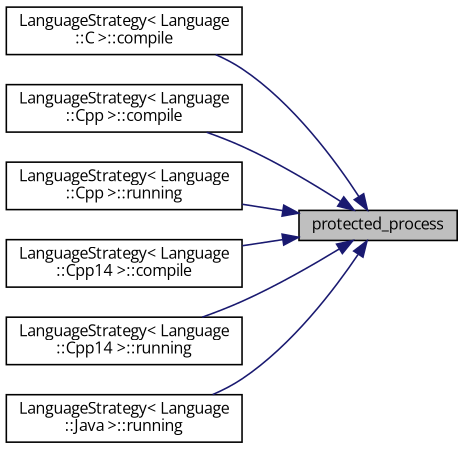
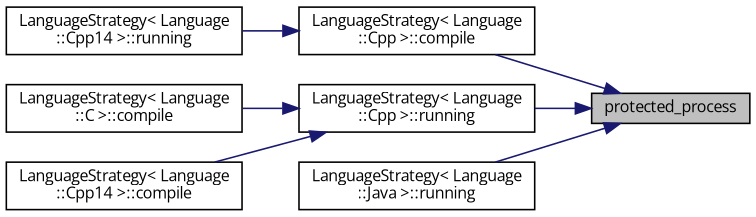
edge "LanguageStrategy< Language ::C >::compile" -> "protected_process": now "LanguageStrategy< Language ::C >::compile" -> "LanguageStrategy< Language ::Cpp >::running"
edge "LanguageStrategy< Language ::Cpp14 >::compile" -> "protected_process": now "LanguageStrategy< Language ::Cpp14 >::compile" -> "LanguageStrategy< Language ::Cpp >::running"
edge "LanguageStrategy< Language ::Cpp14 >::running" -> "protected_process": now "LanguageStrategy< Language ::Cpp14 >::running" -> "LanguageStrategy< Language ::Cpp >::compile"
